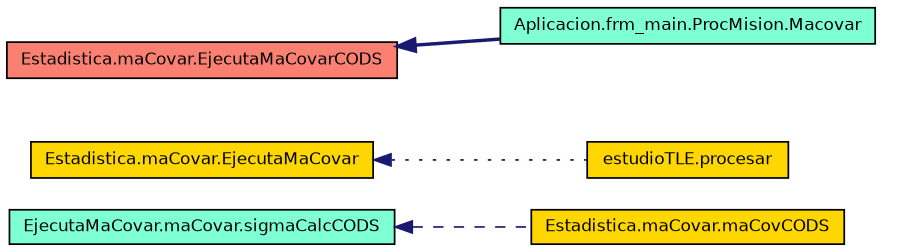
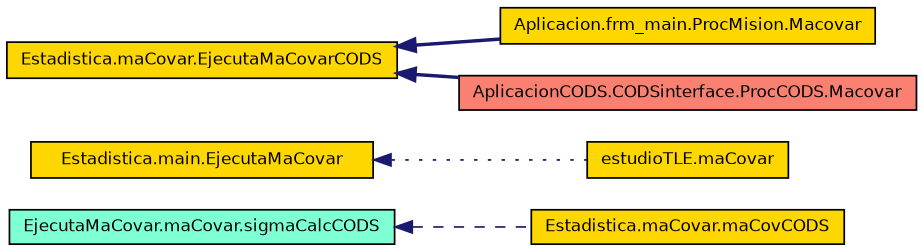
node "Aplicacion.frm_main.ProcMision.Macovar": fillcolor aquamarine -> gold
node "Estadistica.maCovar.EjecutaMaCovarCODS": fillcolor salmon -> gold
node "AplicacionCODS.CODSinterface.ProcCODS.Macovar": added
node "Estadistica.maCovar.EjecutaMaCovar": label "Estadistica.maCovar.EjecutaMaCovar" -> "Estadistica.main.EjecutaMaCovar"
node "estudioTLE.procesar": label "estudioTLE.procesar" -> "estudioTLE.maCovar"
